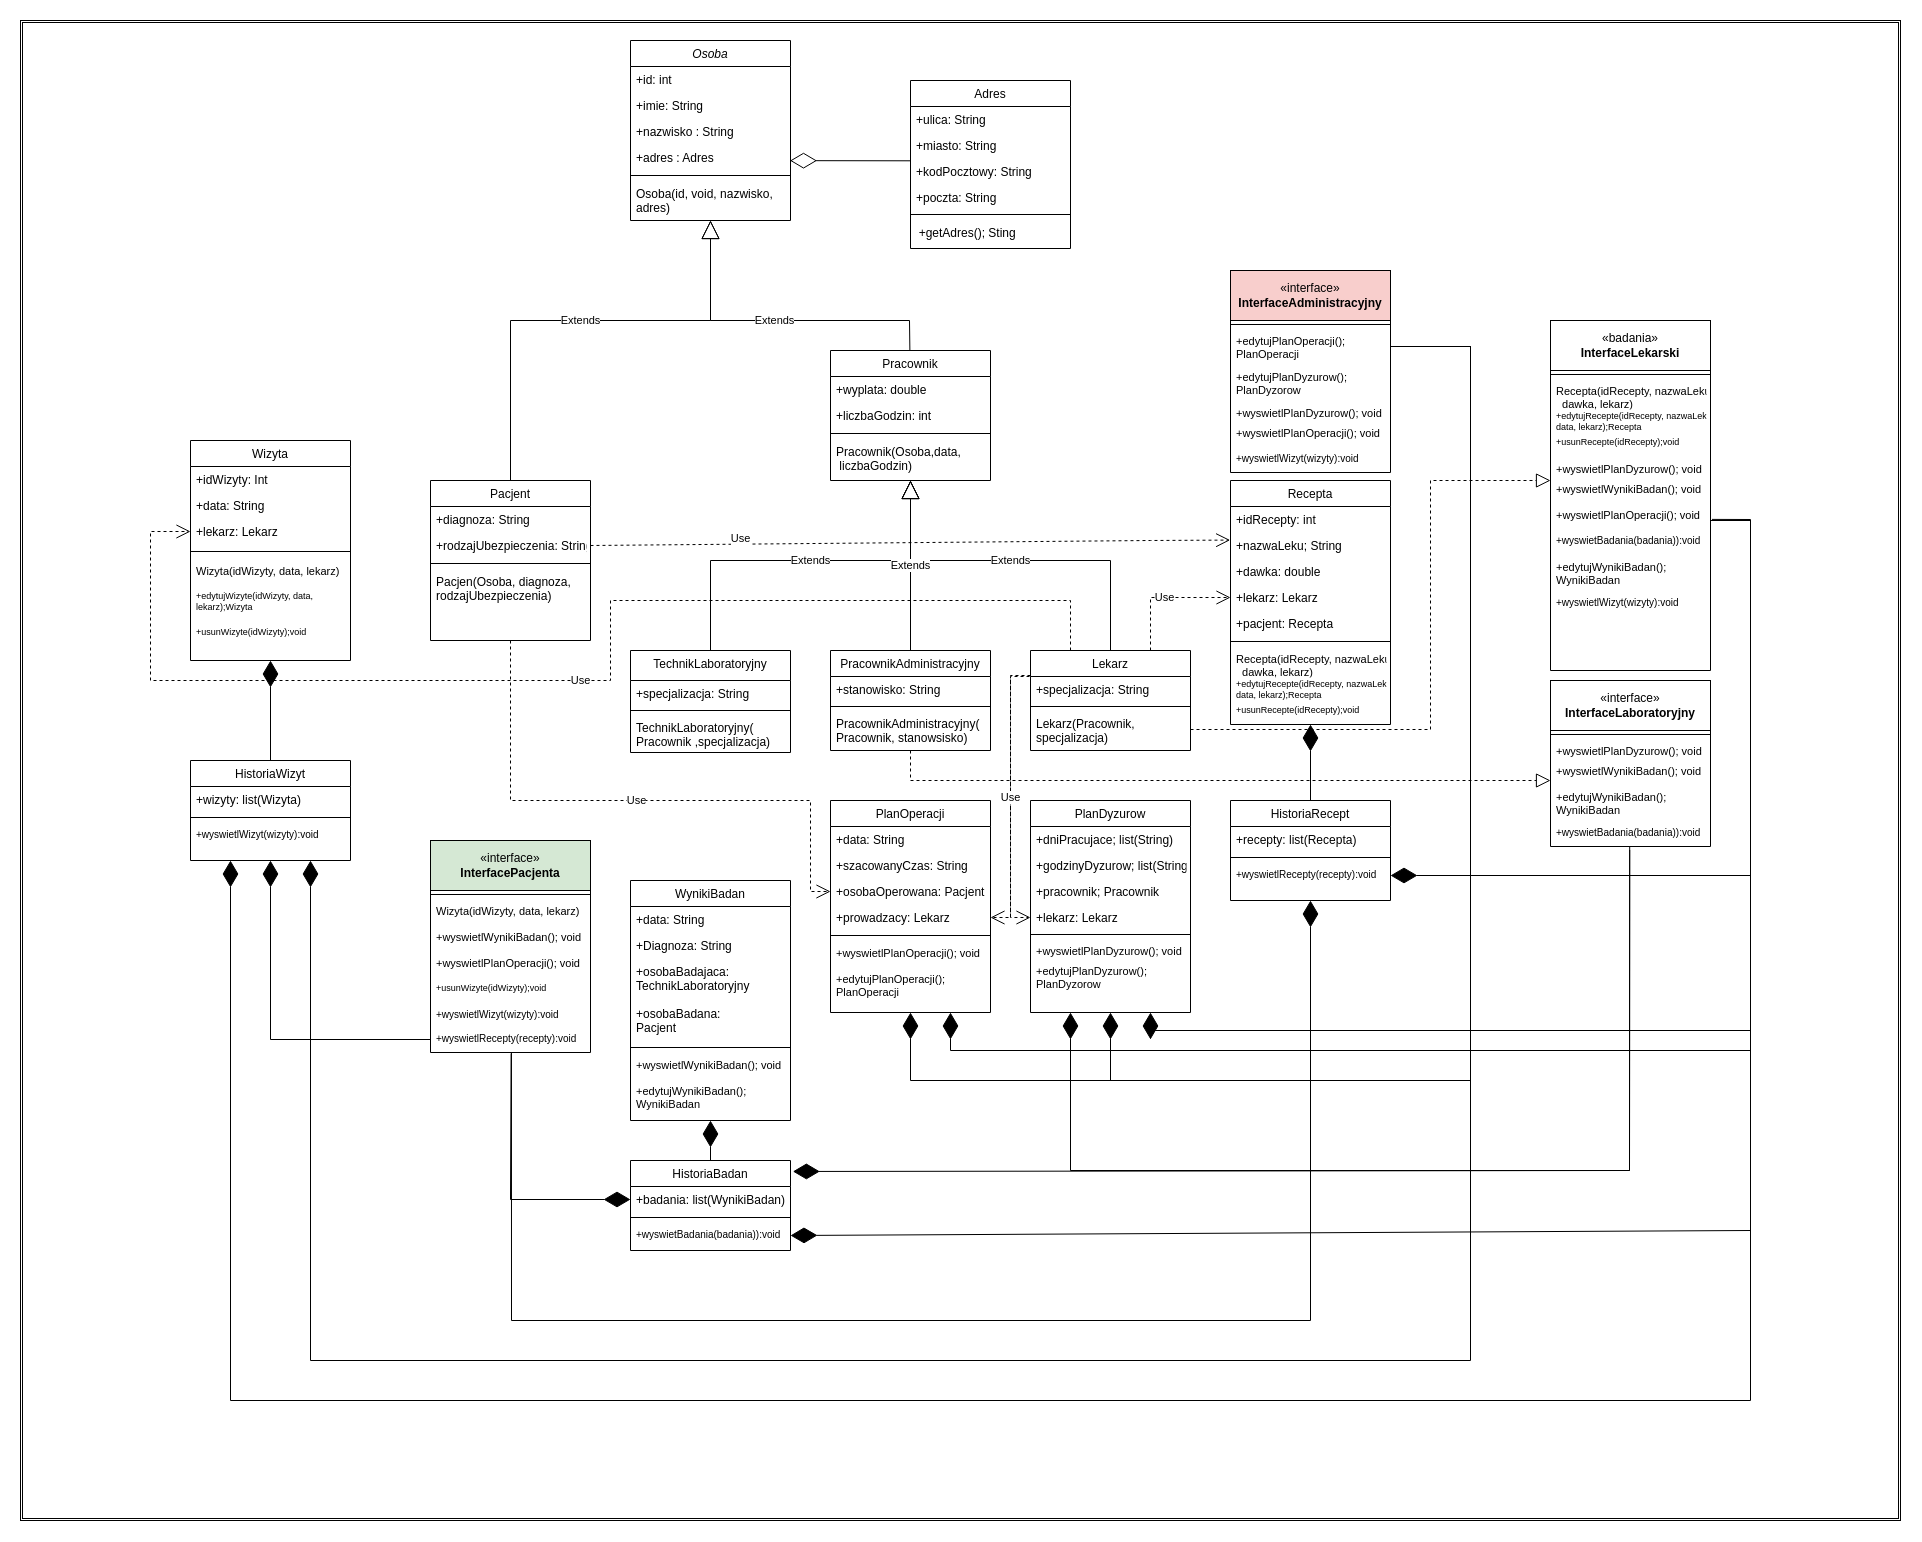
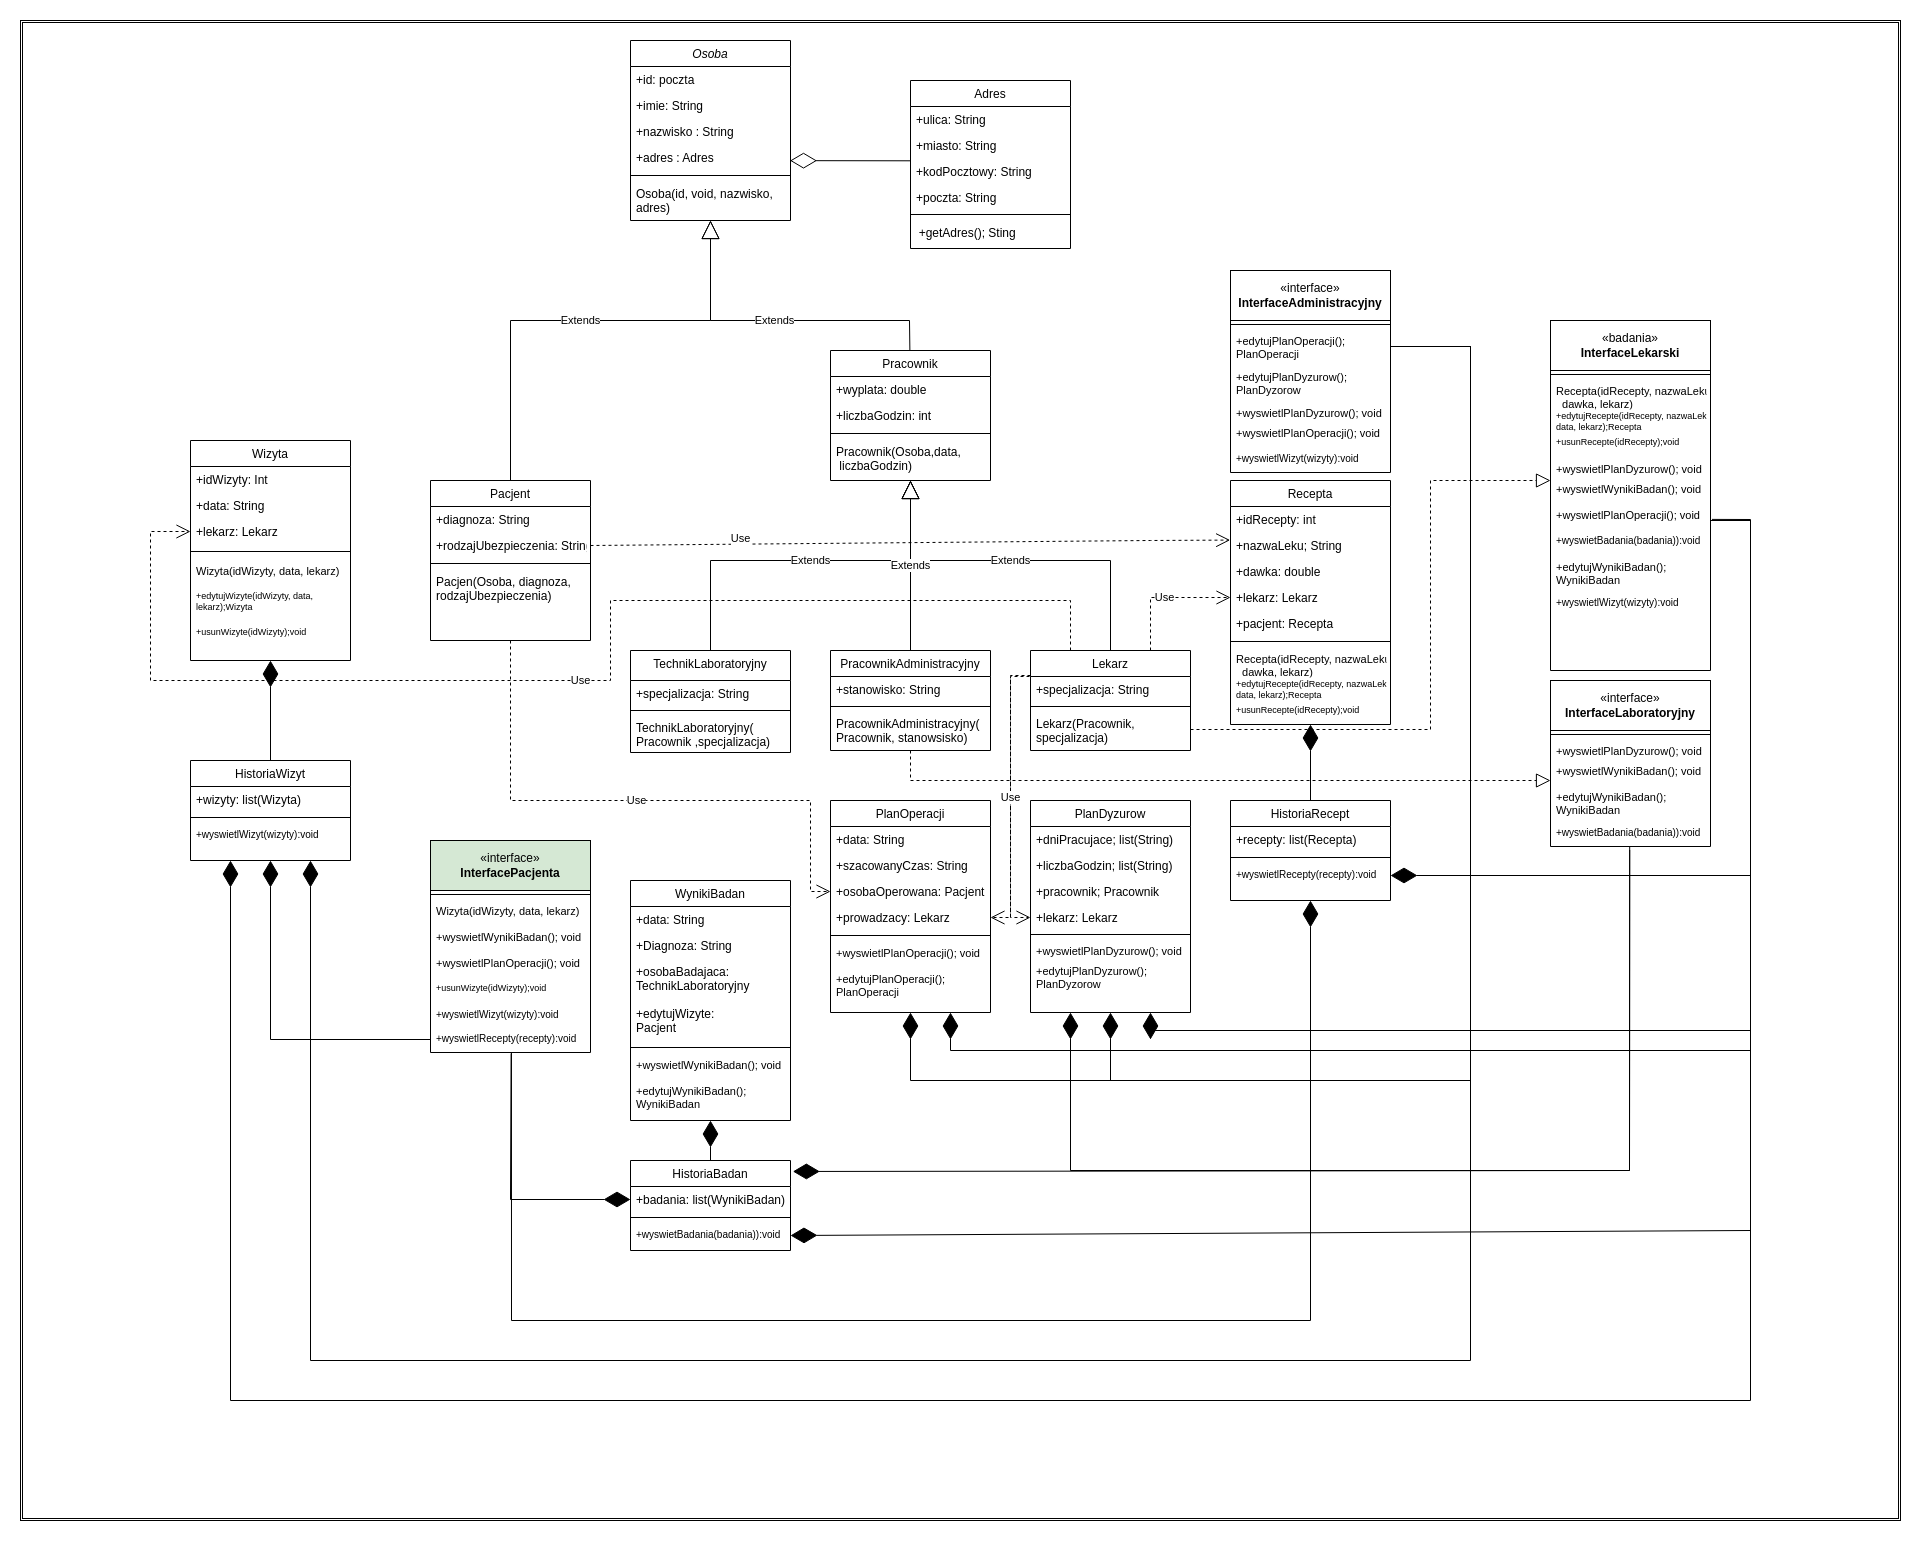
node "+id: int": label "+id: int" -> "+id: poczta"
node "«interface» InterfaceAdministracyjny": fillcolor #f8cecc -> #ffffff
node "+godzinyDyzurow; list(String)": label "+godzinyDyzurow; list(String)" -> "+liczbaGodzin; list(String)"
node "+osobaBadana: Pacjent": label "+osobaBadana: Pacjent" -> "+edytujWizyte: Pacjent"
